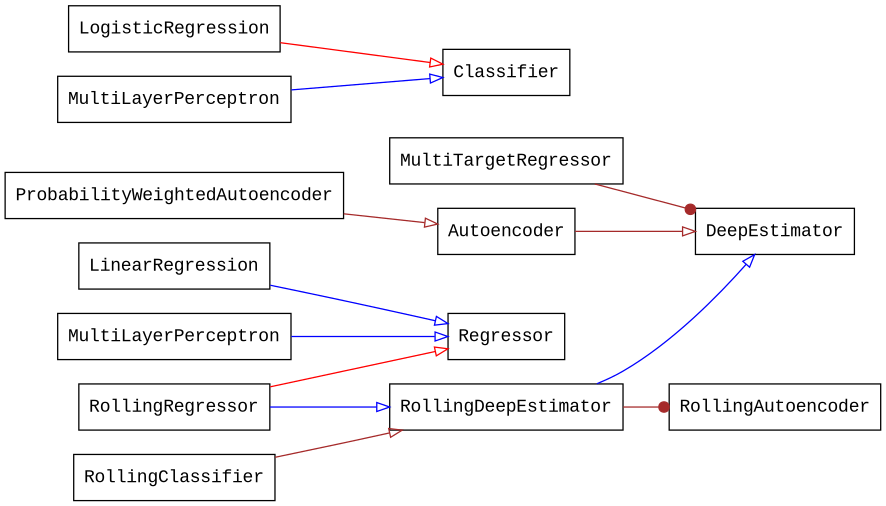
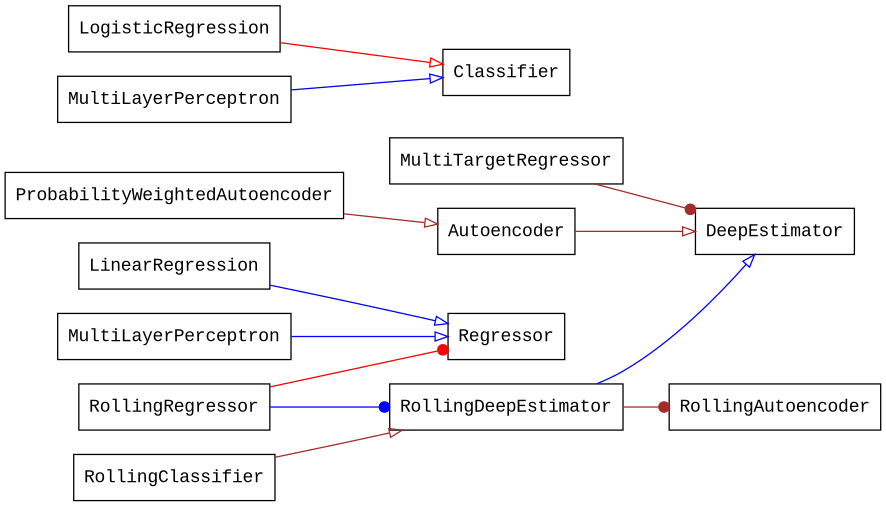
edge "RollingRegressor" -> "Regressor": arrowhead onormal -> dot
edge "RollingRegressor" -> "RollingDeepEstimator": arrowhead onormal -> dot
